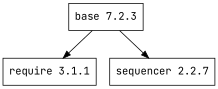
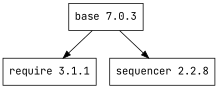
node "base 7.2.3": label "base 7.2.3" -> "base 7.0.3"
node "sequencer 2.2.7": label "sequencer 2.2.7" -> "sequencer 2.2.8"
